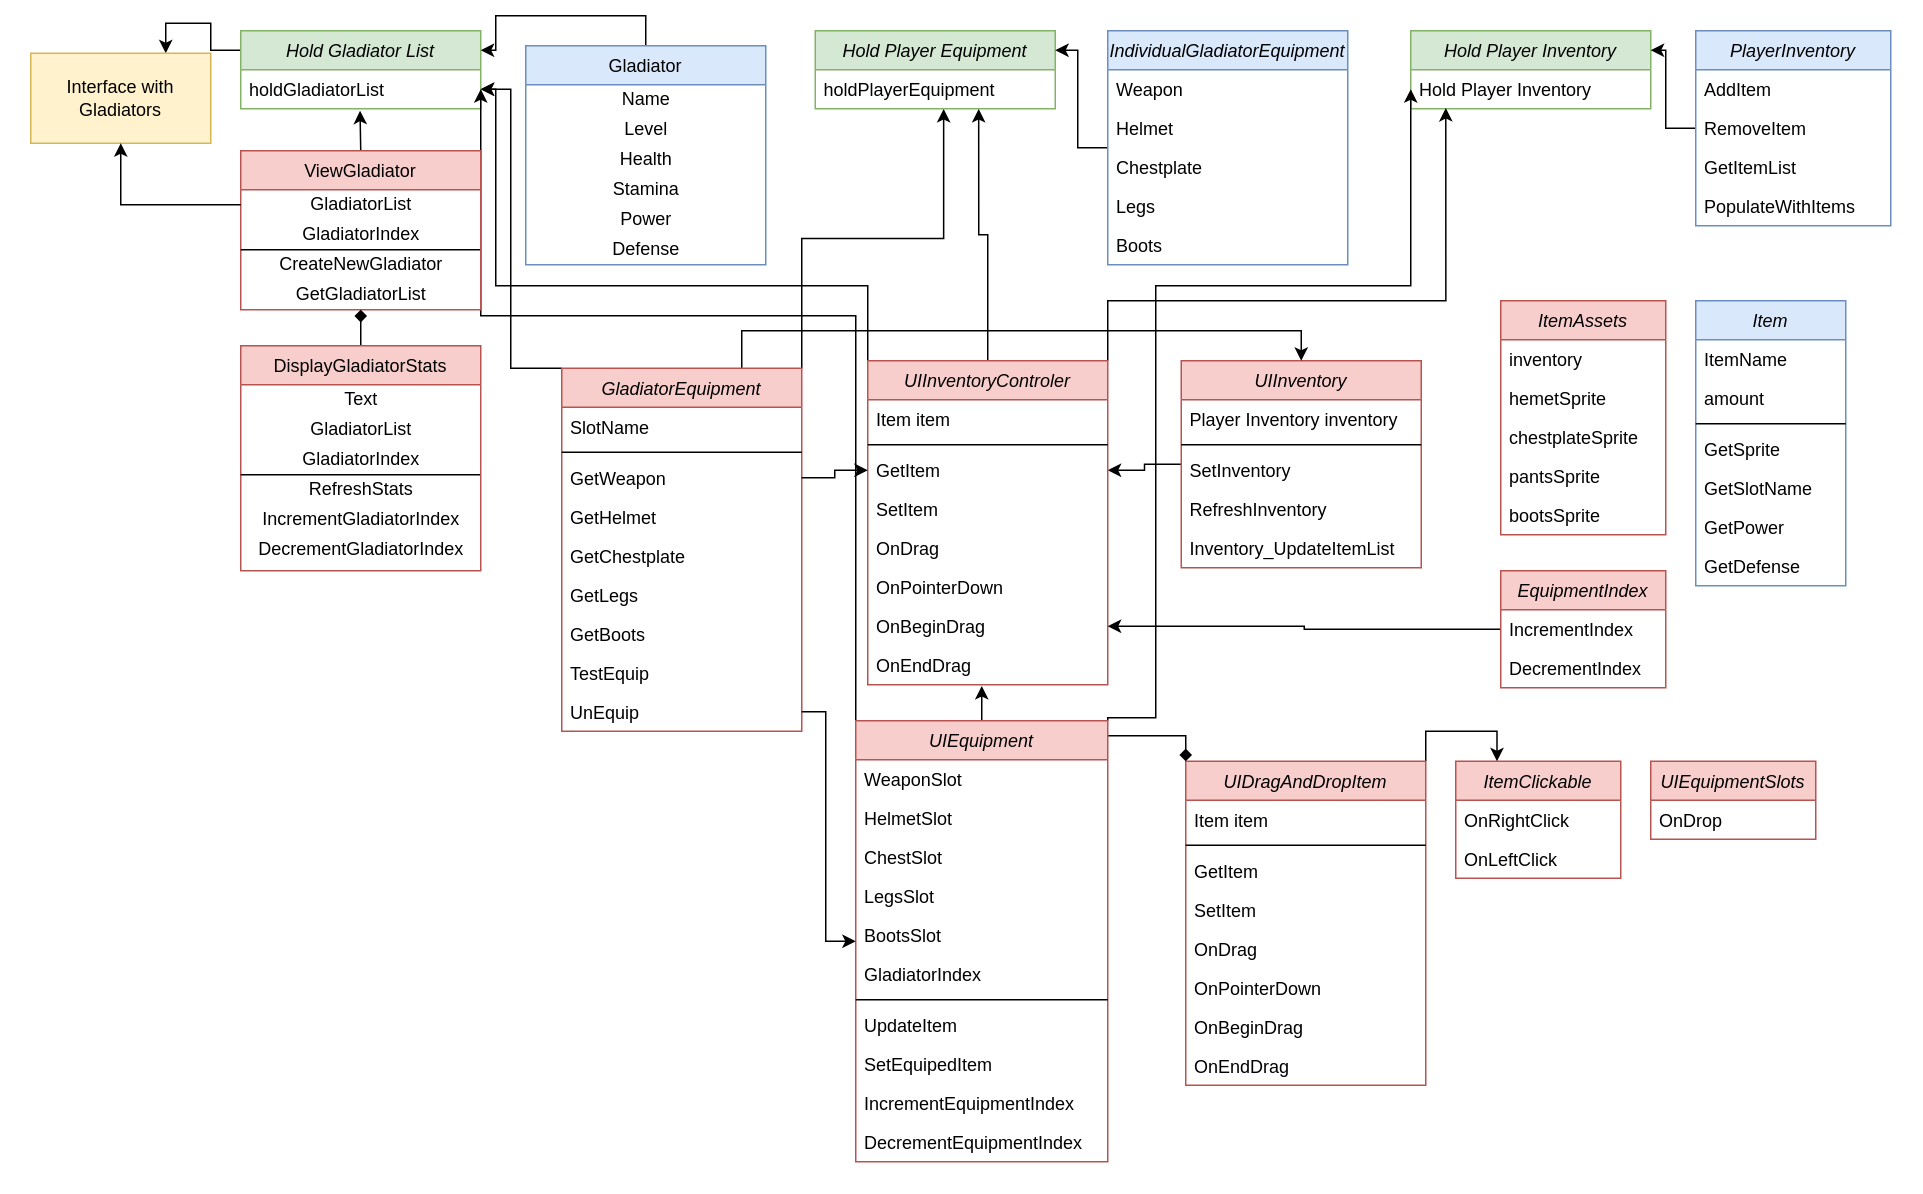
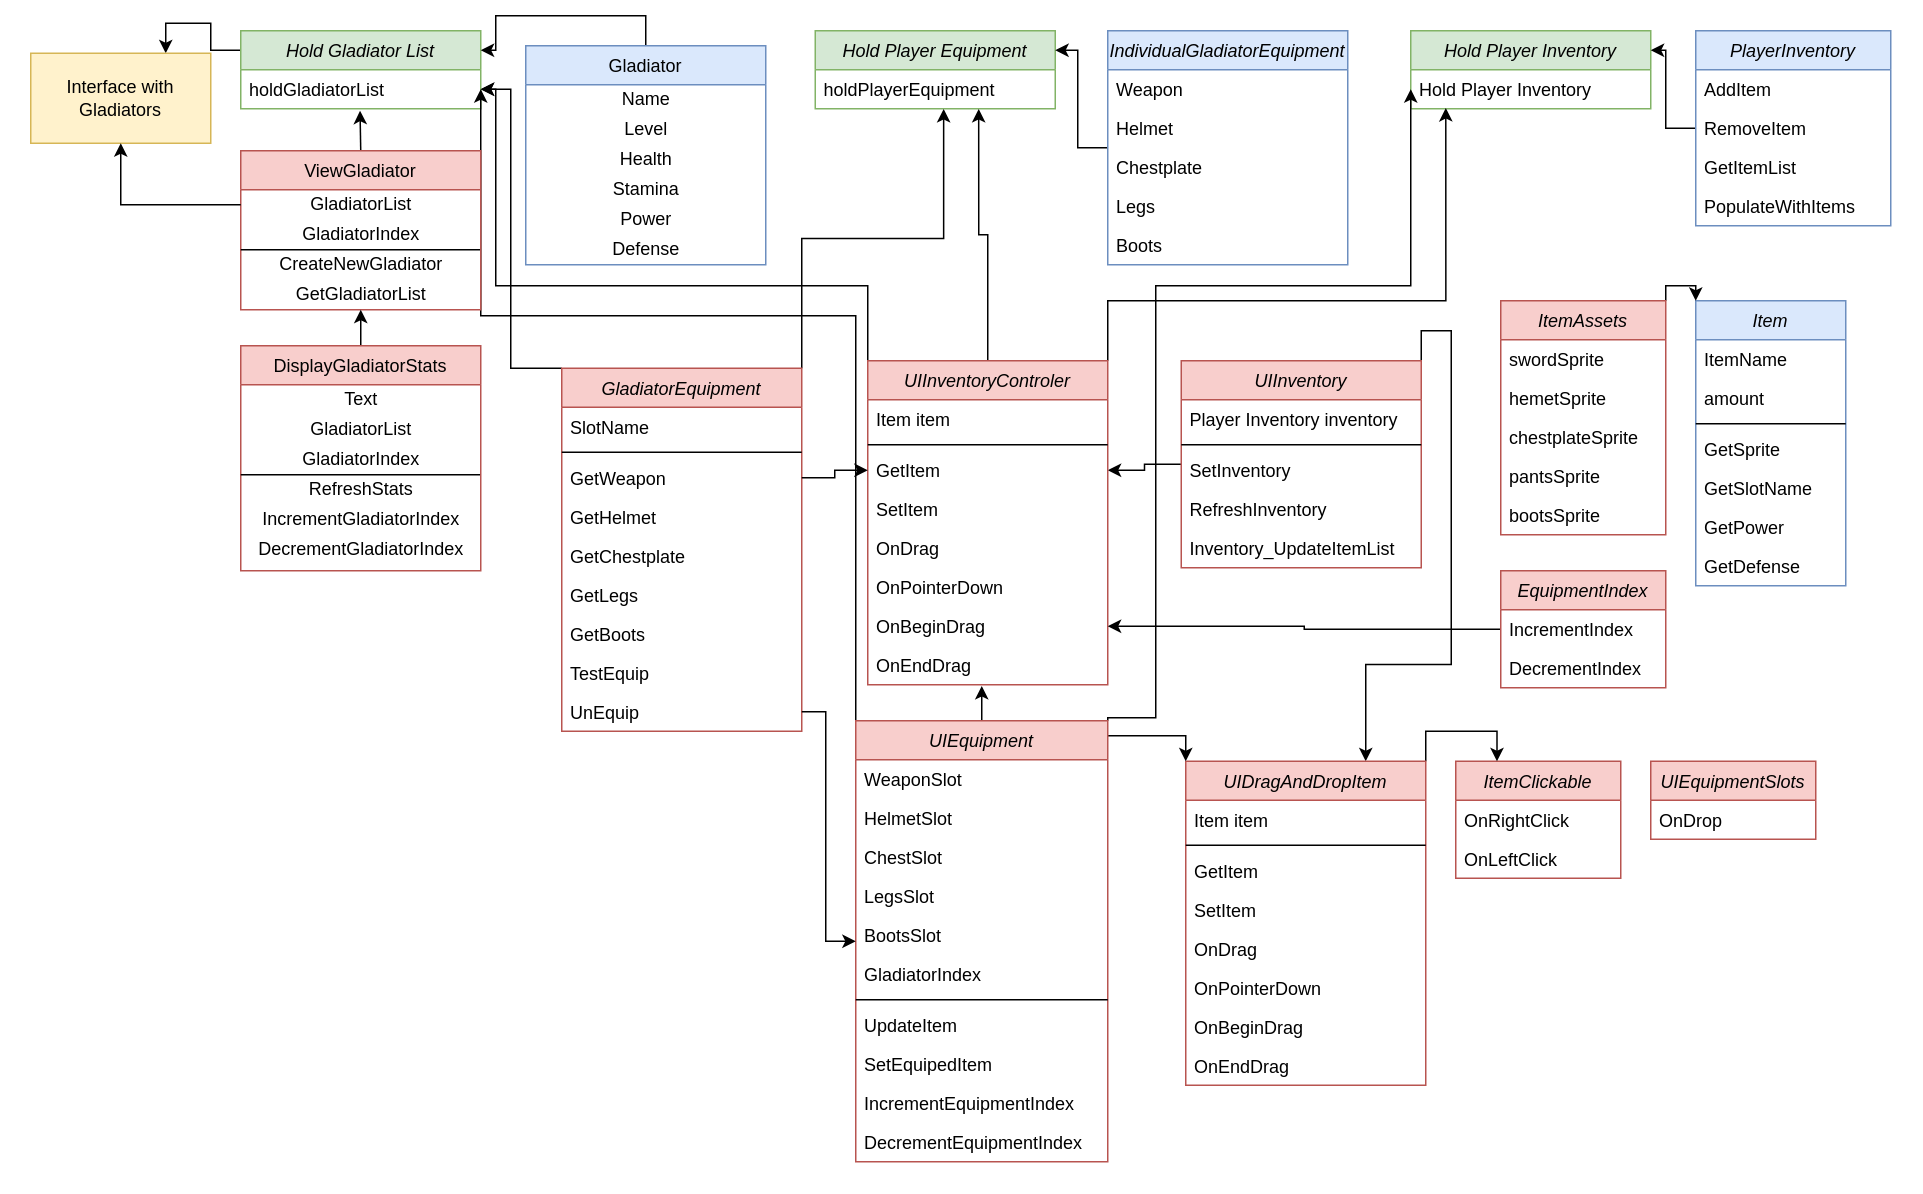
edge "ItemAssets" -> "Item": added
edge "DisplayGladiatorStats" -> "GetGladiatorList": arrowhead diamond -> classic
edge "GladiatorEquipment" -> "UIInventory": removed
node "inventory": label "inventory" -> "swordSprite"
edge "UIInventory" -> "UIDragAndDropItem": added
edge "UIEquipment" -> "UIDragAndDropItem": arrowhead diamond -> classic
